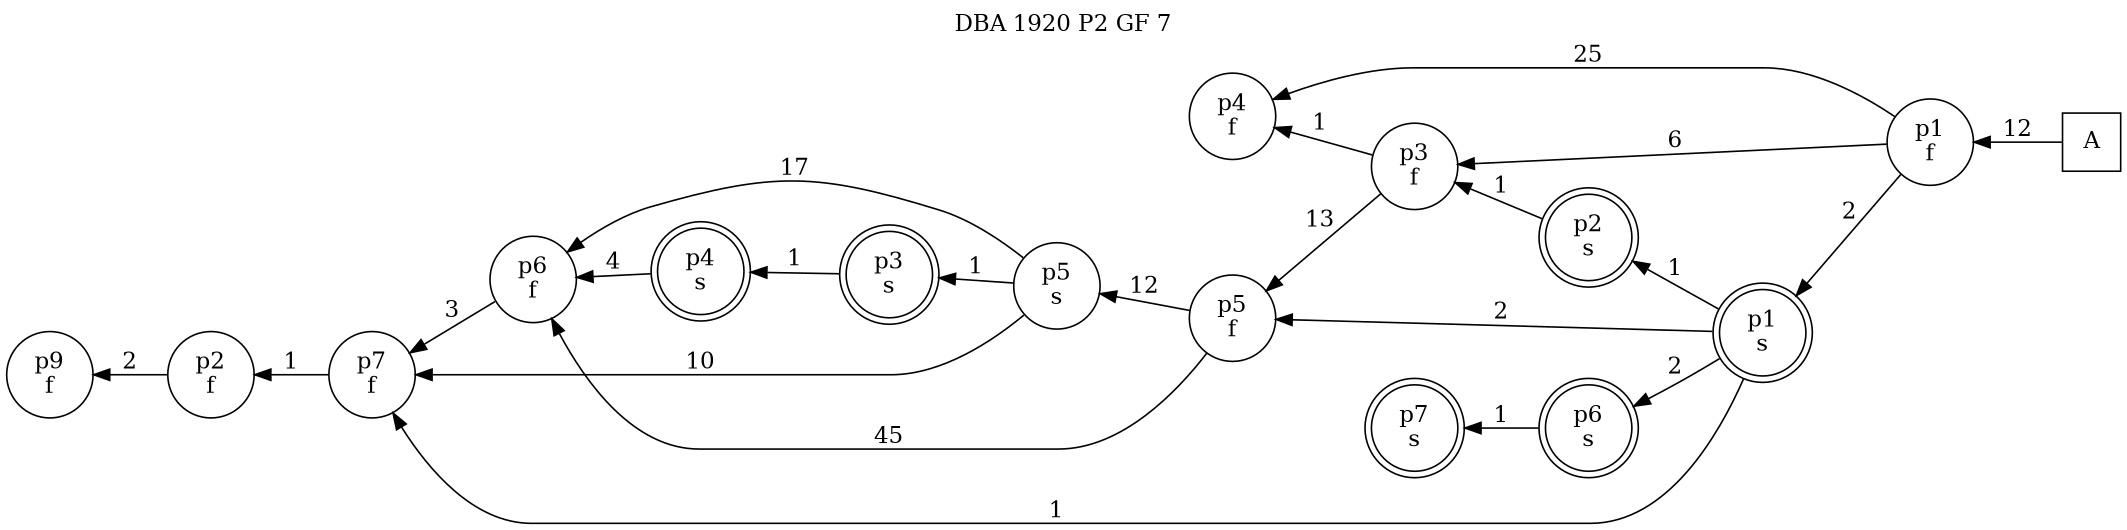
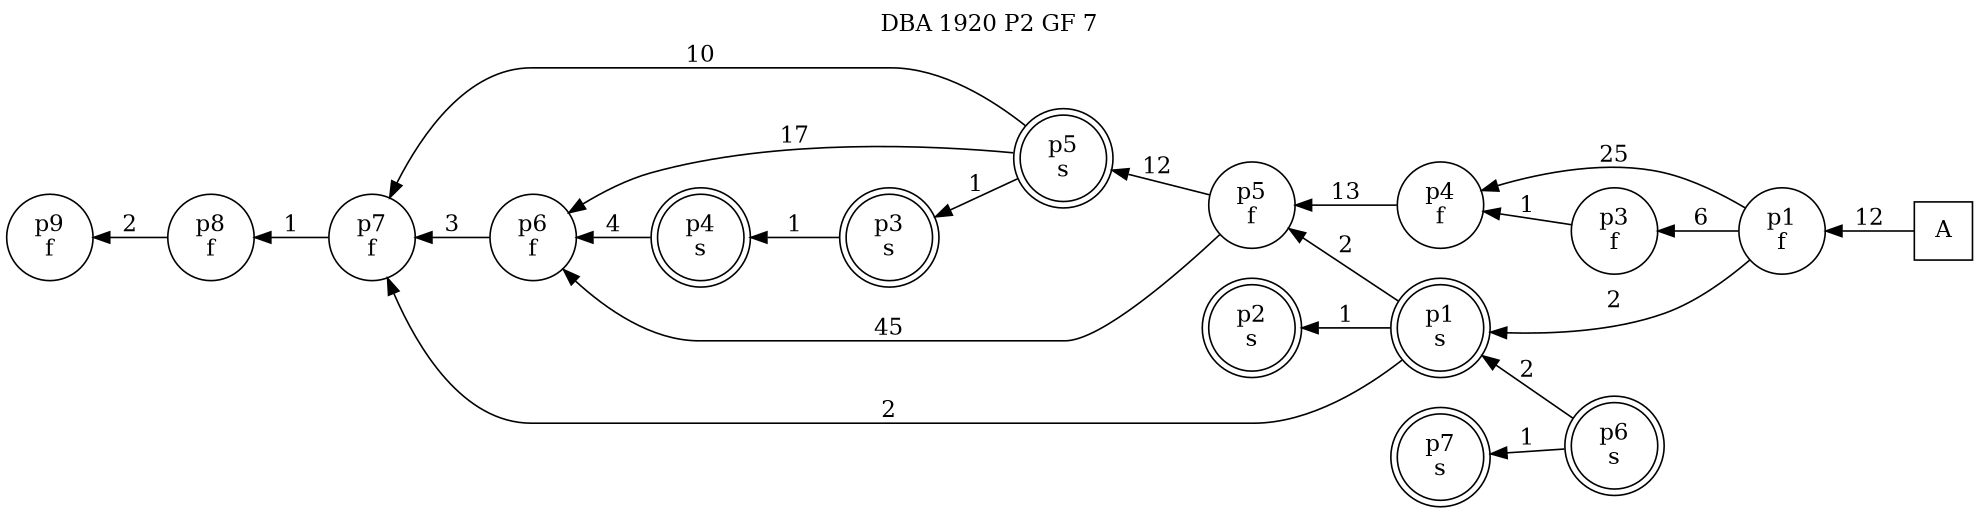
edge "p2 s" -> "p3 f": removed, label "1"
edge "p3 f" -> "p5 f": now "p4 f" -> "p5 f"
node "p5 s": shape circle -> doublecircle
node "p2 f": label "p2 f" -> "p8 f"
edge "p1 s" -> "p6 s": reversed
edge "p1 s" -> "p7 f": label "1" -> "2"
